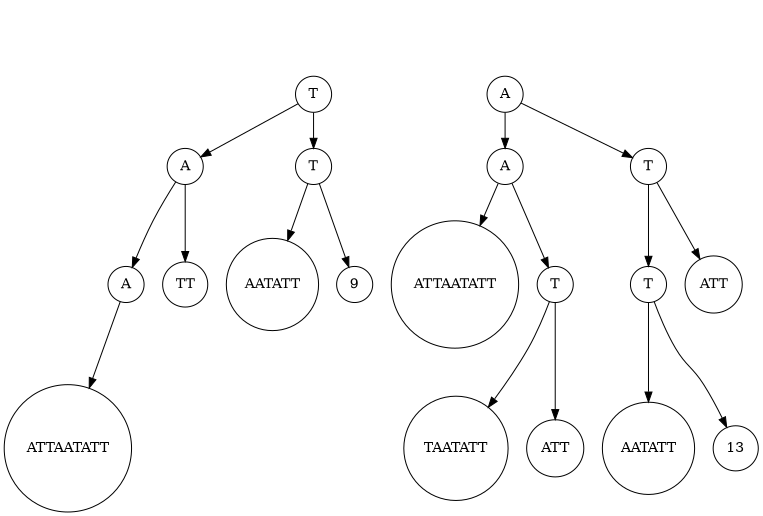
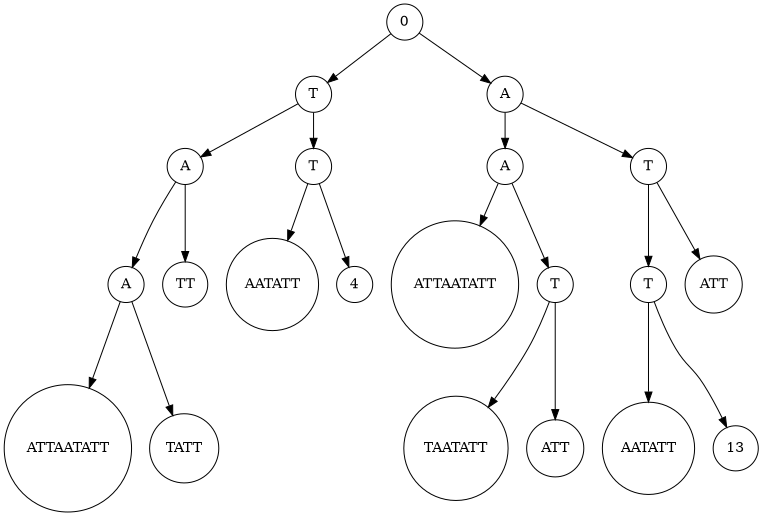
node "0": added
node "9": label "9" -> "4"
node "TATT": added
